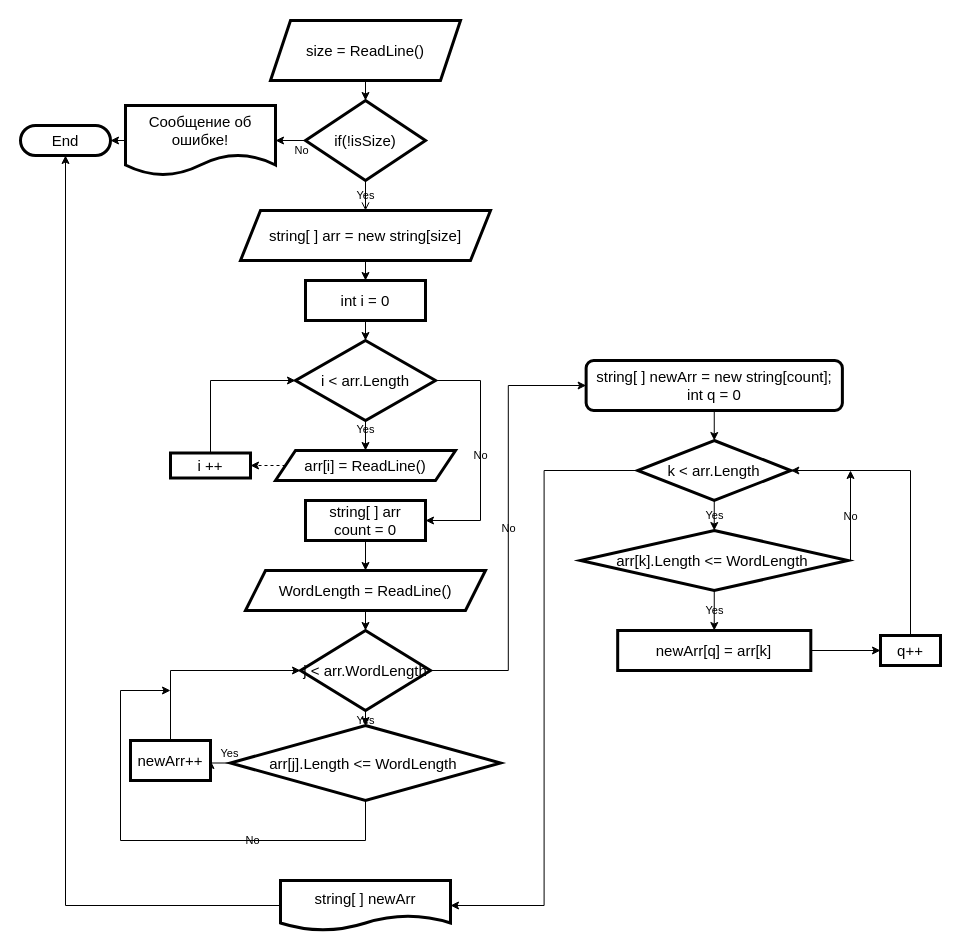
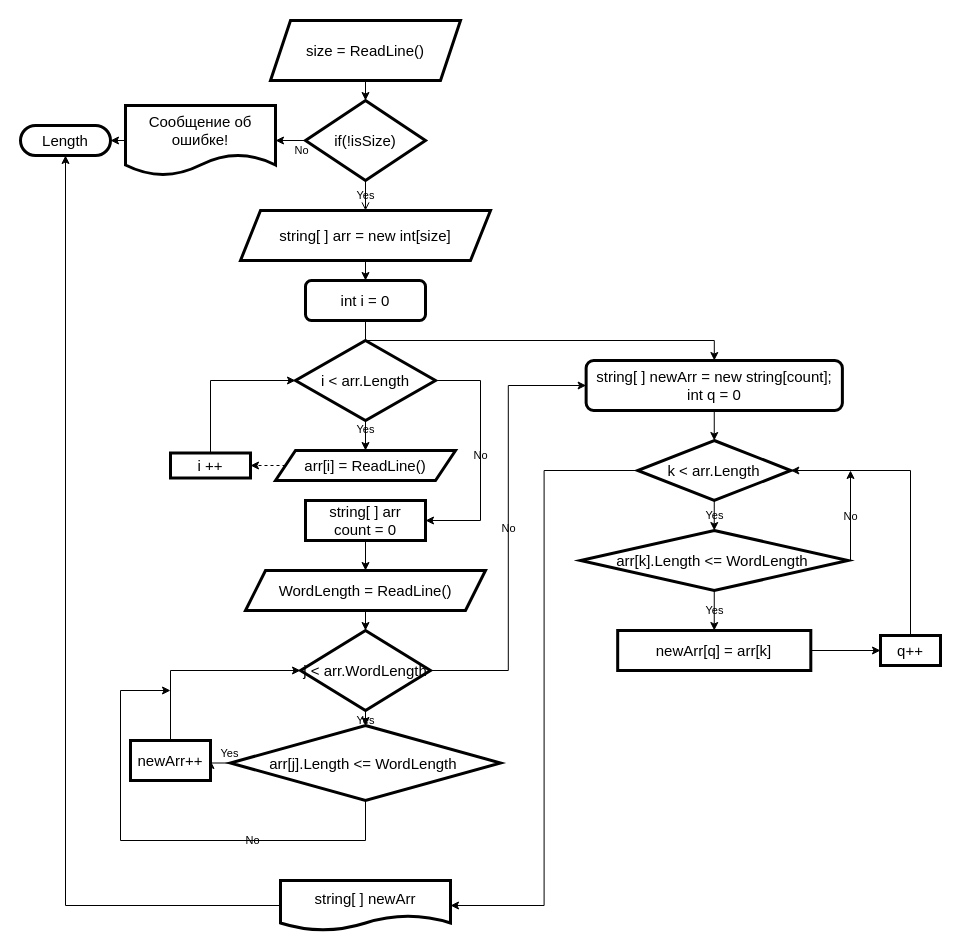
node "End": label "End" -> "Length"
node "string[ ] arr = new string[size]": label "string[ ] arr = new string[size]" -> "string[ ] arr = new int[size]"
node "int i = 0": shape rectangle -> rounded rectangle
edge "int i = 0" -> "i < arr.Length": now "int i = 0" -> "string[ ] newArr = new string[count]; int q = 0"
